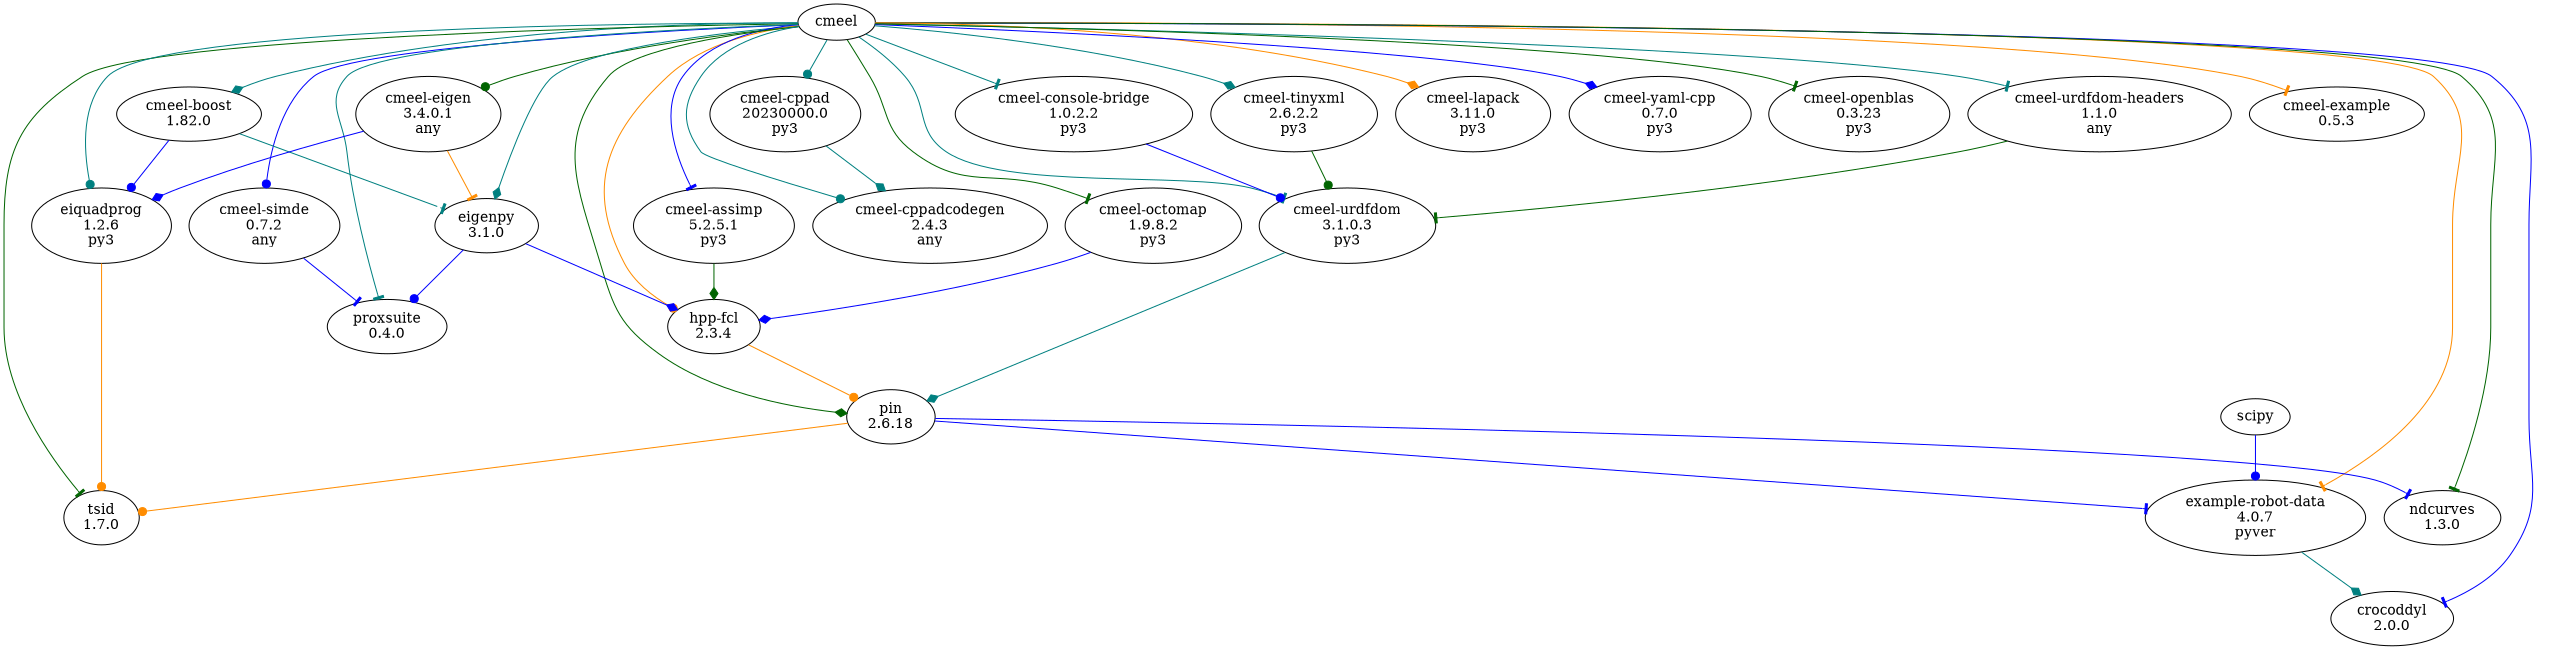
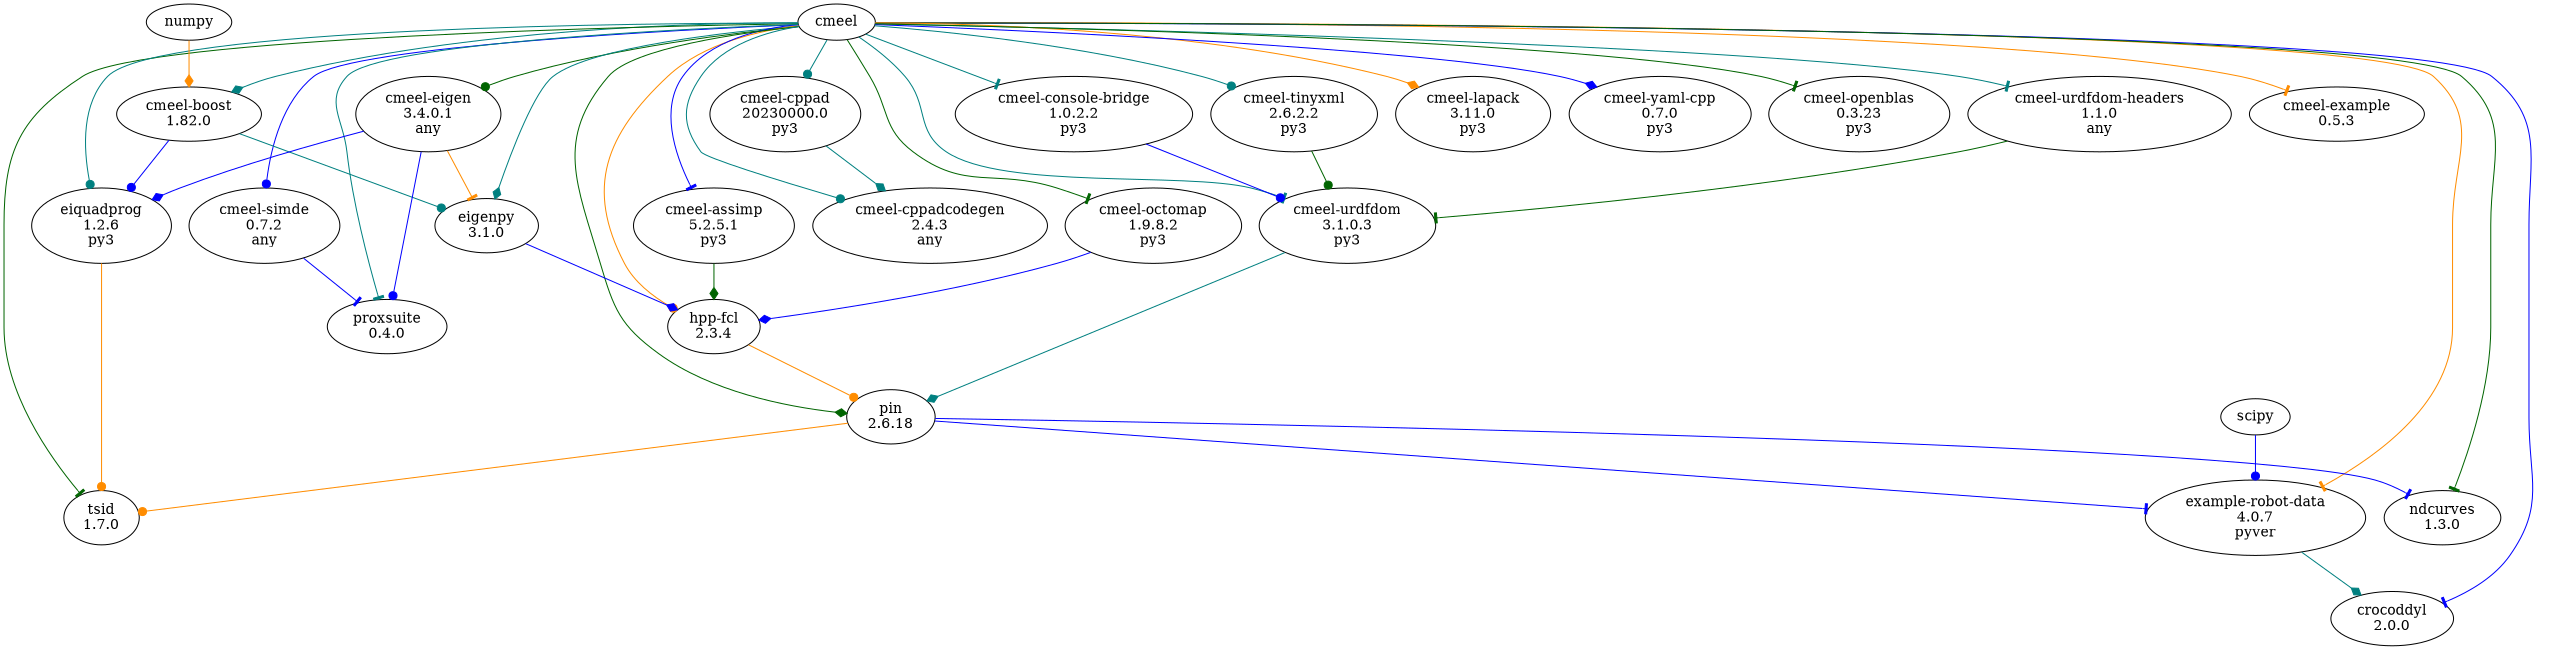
node "numpy": added
edge "cmeel" -> "cmeel-tinyxml 2.6.2.2 py3": arrowhead diamond -> dot
edge "cmeel-boost 1.82.0" -> "eigenpy 3.1.0": arrowhead tee -> dot
edge "eigenpy 3.1.0" -> "proxsuite 0.4.0": now "cmeel-eigen 3.4.0.1 any" -> "proxsuite 0.4.0"
